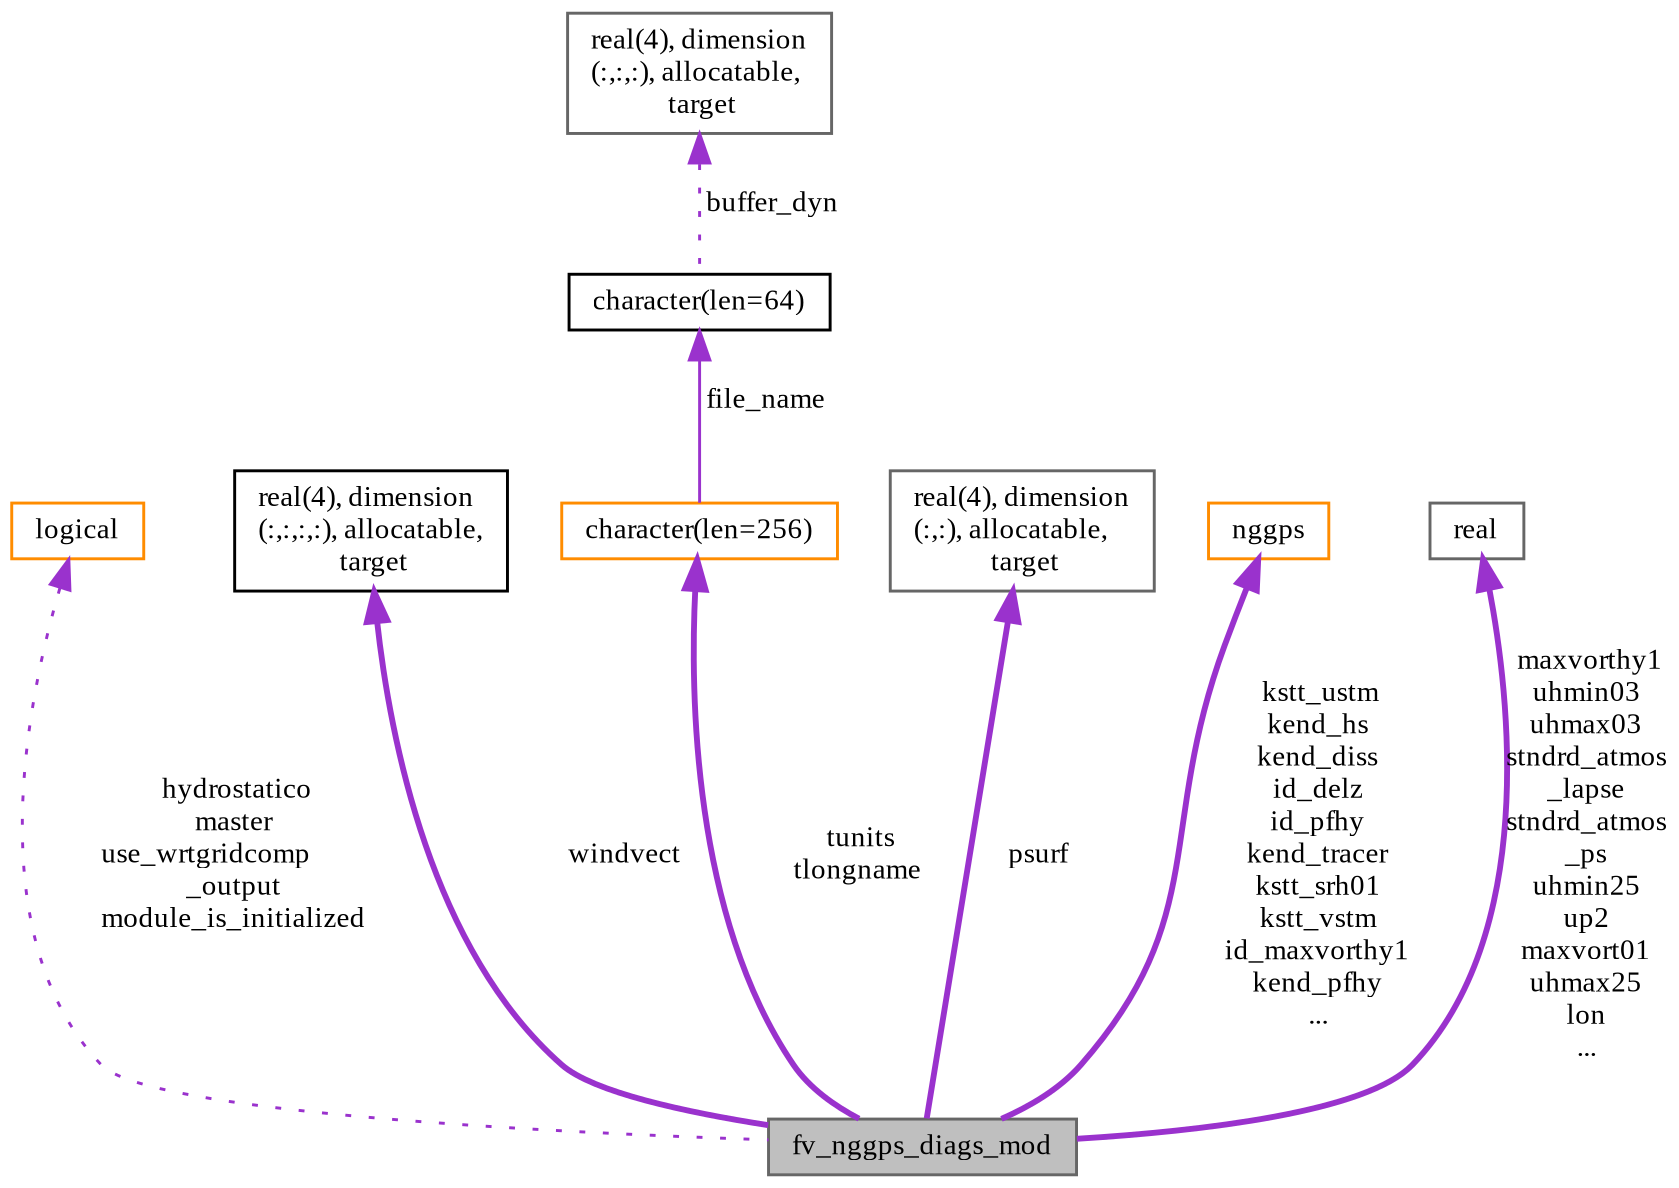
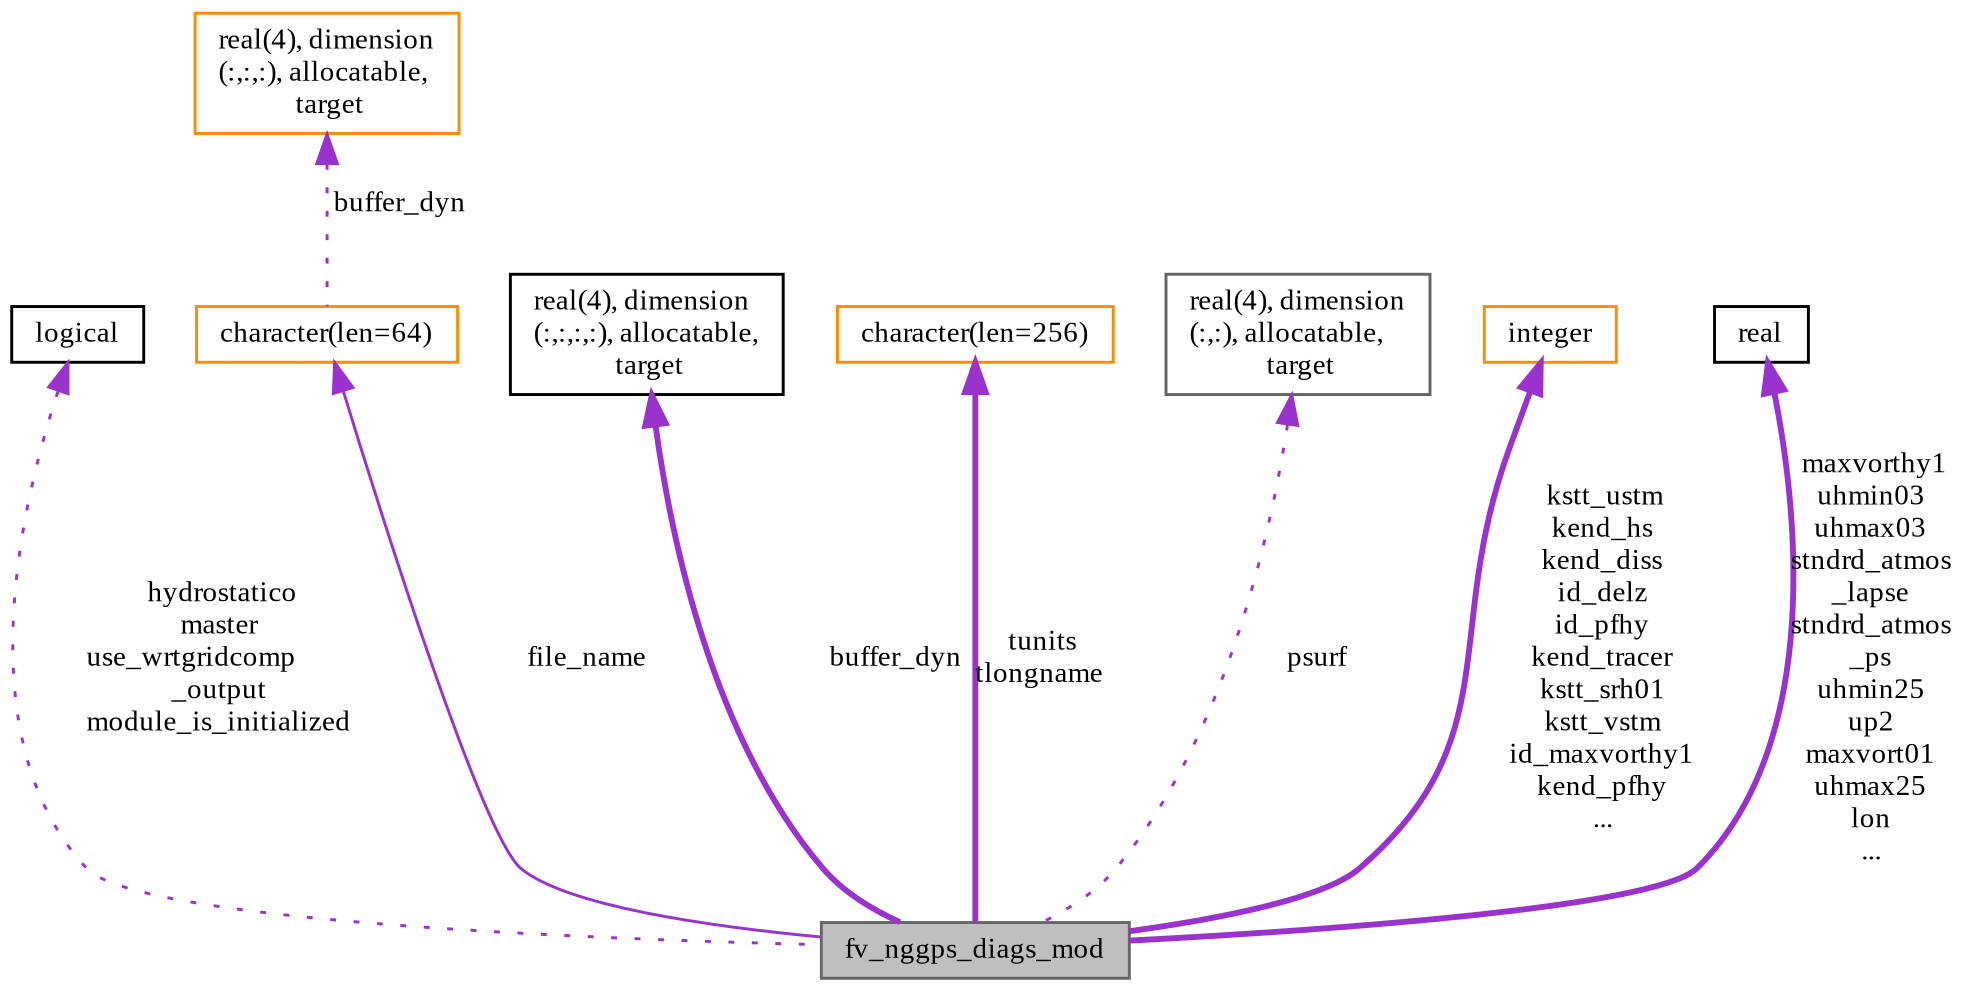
node "real(4), dimension (:,:,:), allocatable, target": color gray40 -> darkorange
node "character(len=64)": color black -> darkorange
edge "character(len=256)" -> "character(len=64)": now "fv_nggps_diags_mod" -> "character(len=64)"
node "logical": color darkorange -> black
node "nggps": label "nggps" -> "integer"
node "real": color gray40 -> black
edge "fv_nggps_diags_mod" -> "real(4), dimension (:,:,:,:), allocatable, target": label " windvect" -> " buffer_dyn"
edge "fv_nggps_diags_mod" -> "real(4), dimension (:,:), allocatable, target": style bold -> dotted
